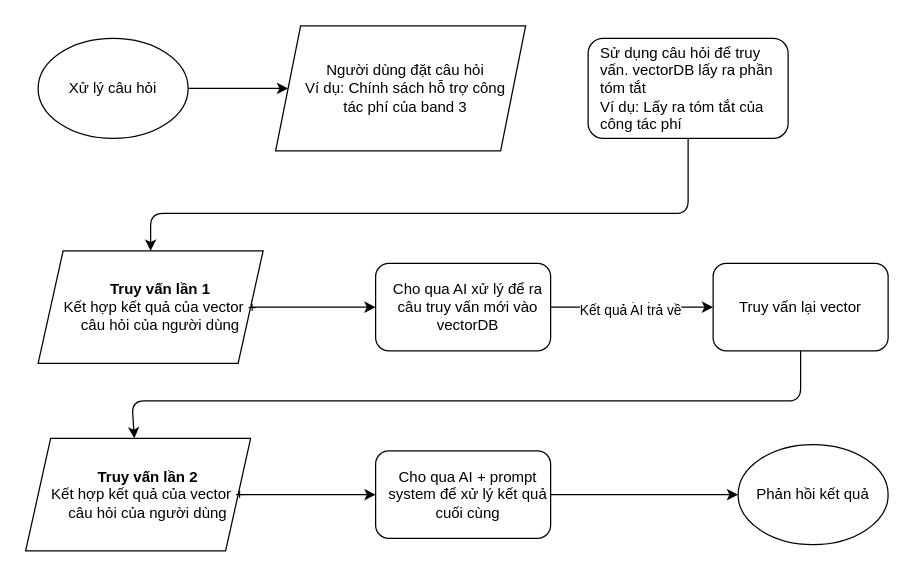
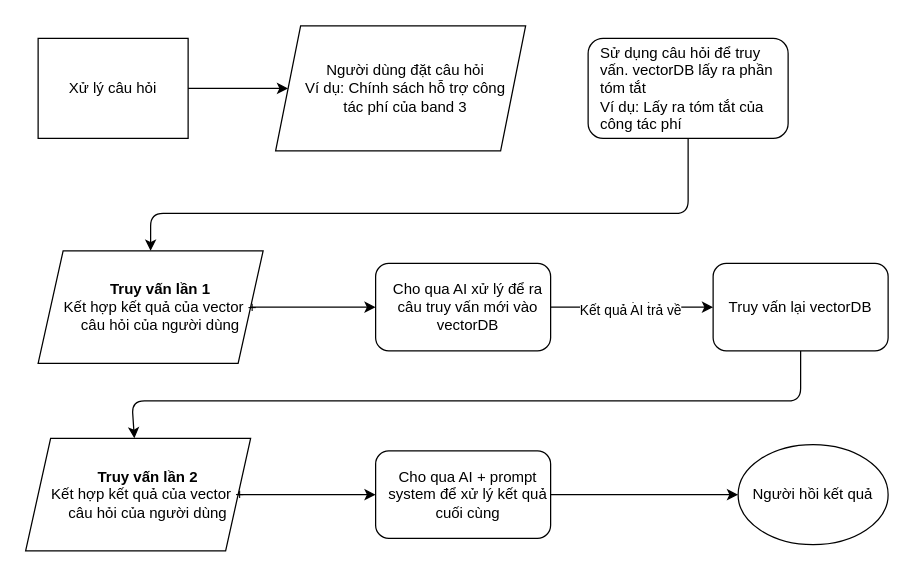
node "Xử lý câu hỏi": shape ellipse -> rectangle
node "Truy vấn lại vector": label "Truy vấn lại vector" -> "Truy vấn lại vectorDB"
node "Phản hồi kết quả": label "Phản hồi kết quả" -> "Người hồi kết quả"
